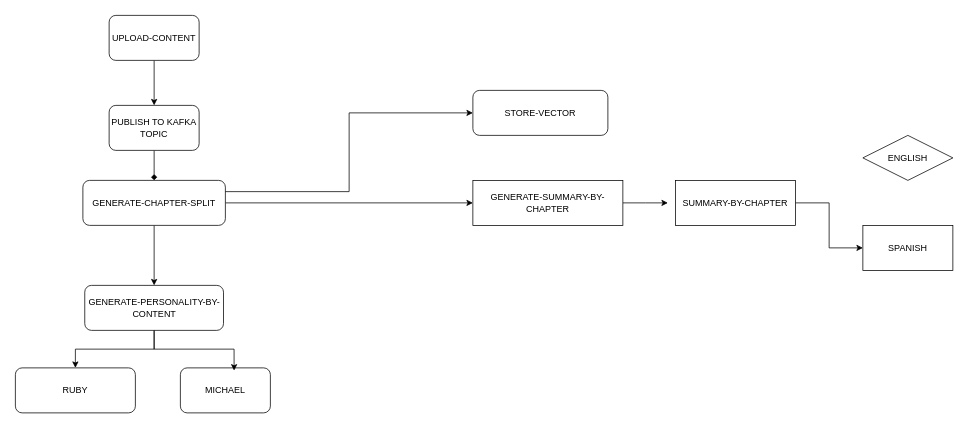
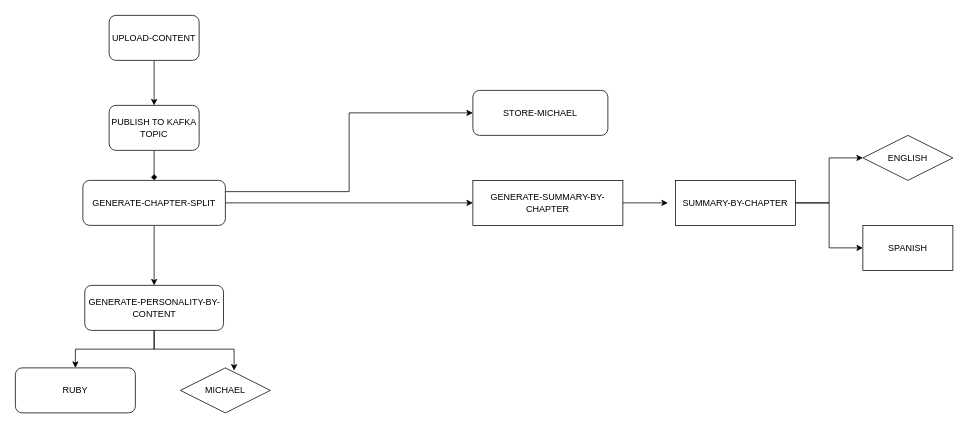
node "STORE-VECTOR": label "STORE-VECTOR" -> "STORE-MICHAEL"
edge "SUMMARY-BY-CHAPTER" -> "ENGLISH": added
node "MICHAEL": shape rounded rectangle -> diamond
